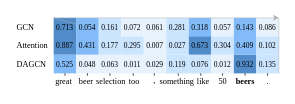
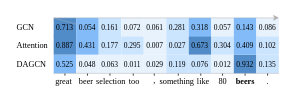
edge "0.086" -- "0.135": removed
edge "0.525" -- "0.135": added
node "50": label "50" -> "80"
